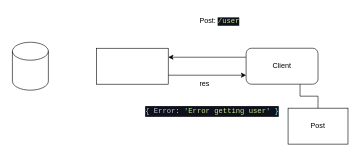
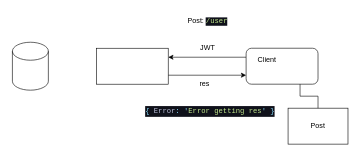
node "Post: /user": moved (220, 21) -> (208, 21)
node "JWT": added
node "Client": moved (282, 66) -> (267, 60)
node "{ Error: 'Error getting user' }": label "{ Error: 'Error getting user' }" -> "{ Error: 'Error getting res' }"
